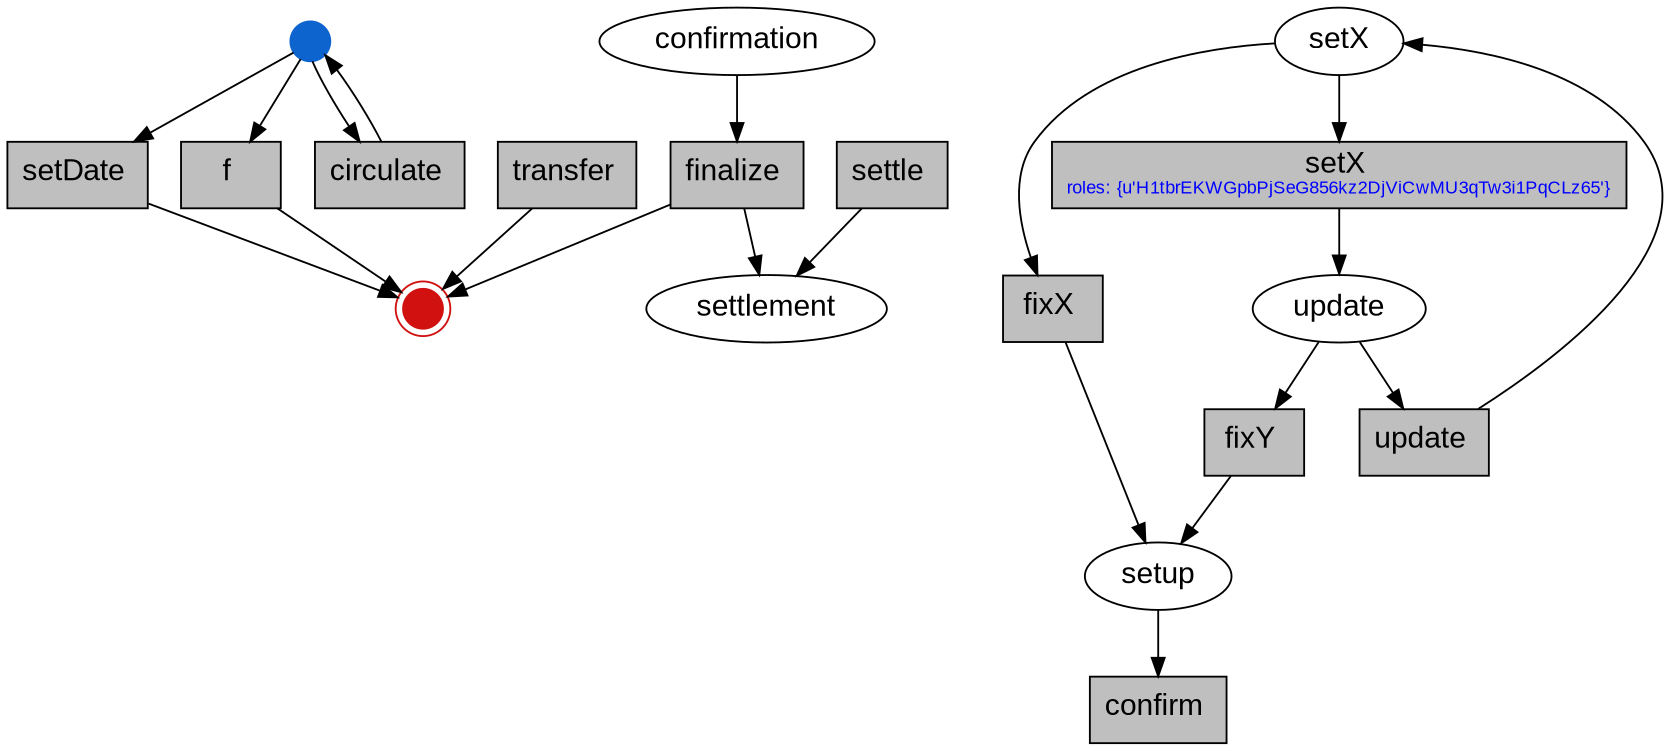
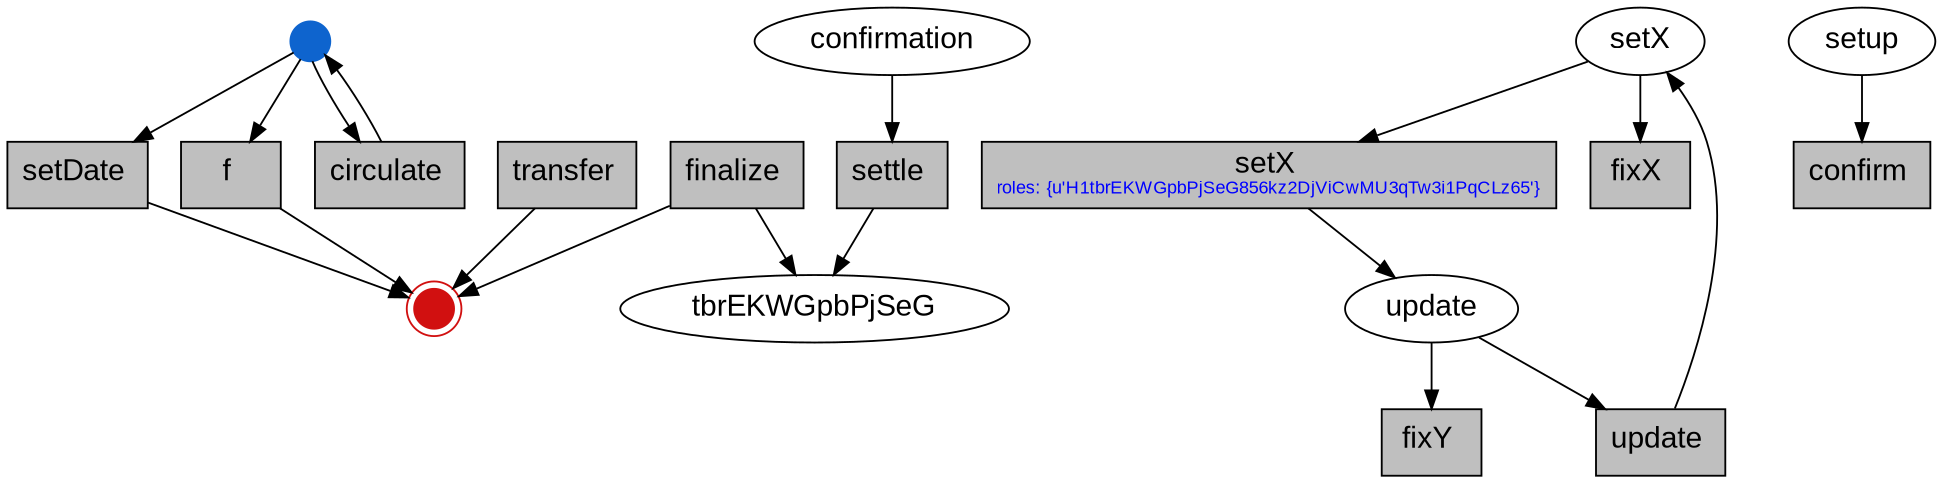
edge "confirmation" -> "finalize": now "confirmation" -> "settle"
node "settlement": label "settlement" -> "tbrEKWGpbPjSeG"
edge "fixX" -> "setup": removed
edge "fixY" -> "setup": removed
